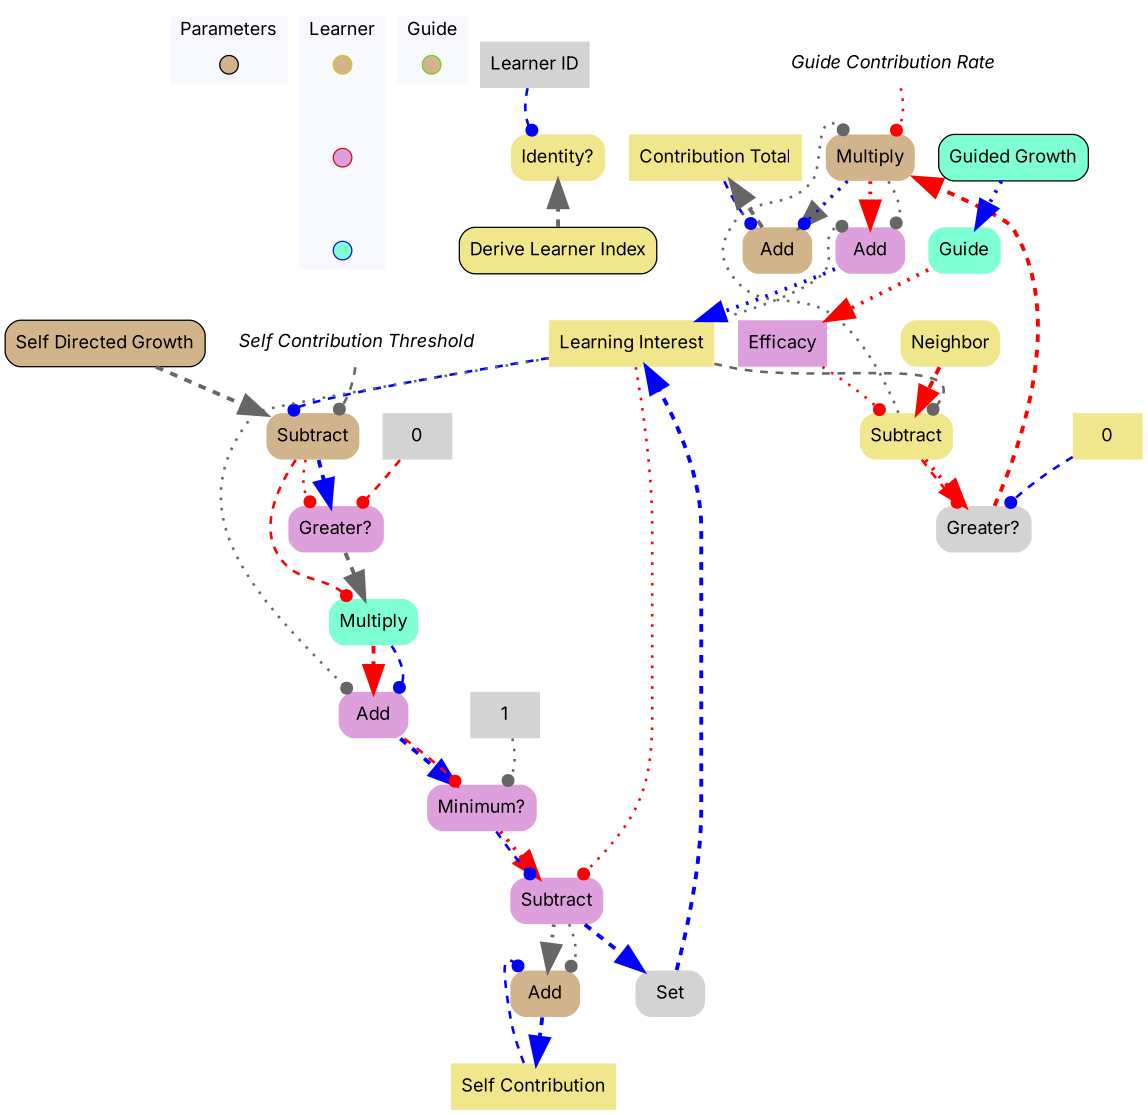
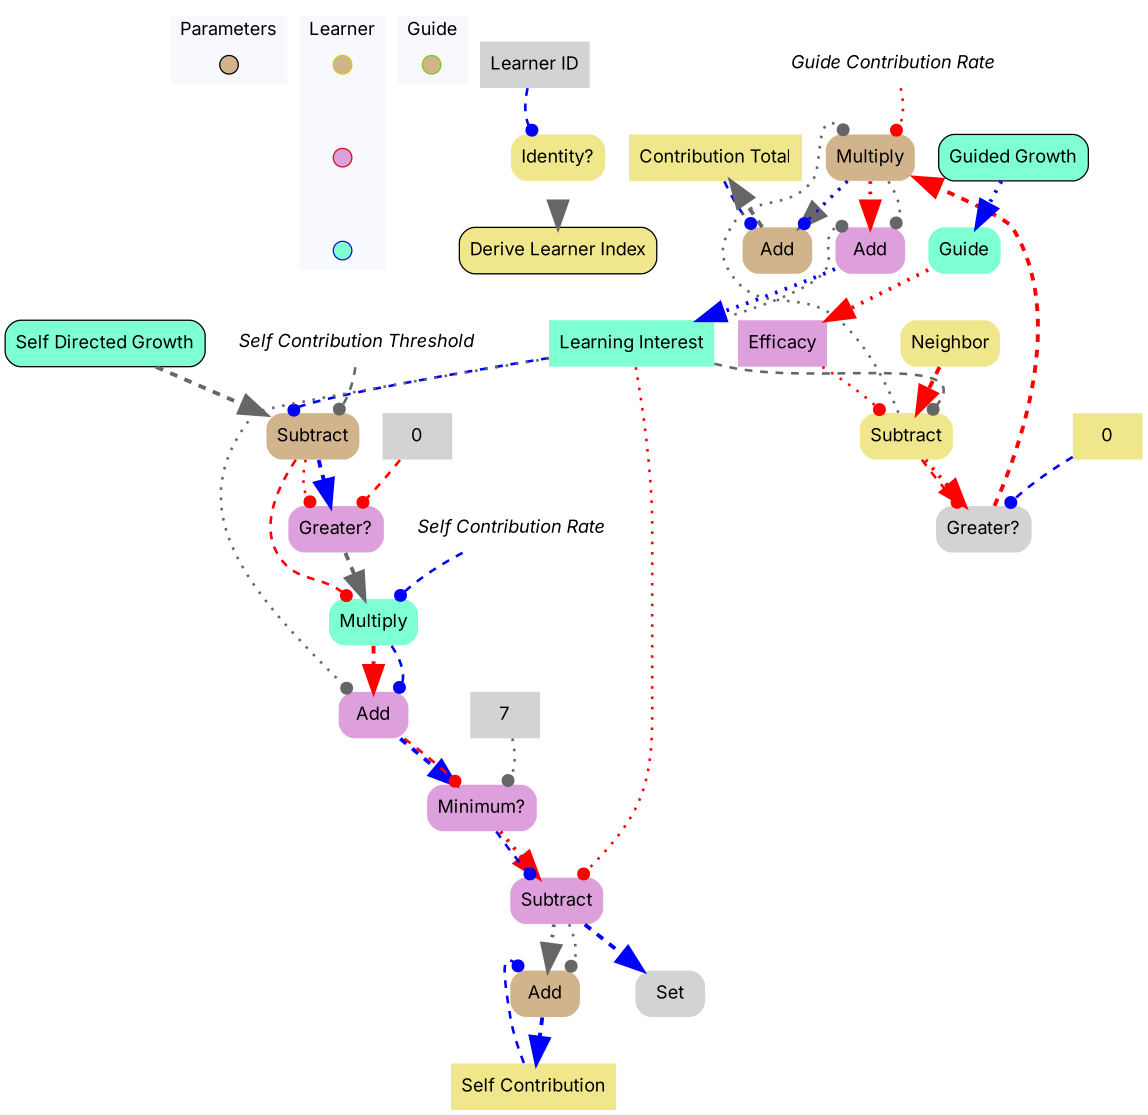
edge "Derive Learner Index" -> "Identity?": reversed
node "Self Directed Growth": fillcolor tan -> aquamarine
node "Learning Interest": fillcolor khaki -> aquamarine
node "Self Contribution Rate": added
edge "Set" -> "Learning Interest": removed
node "1": label "1" -> "7"
